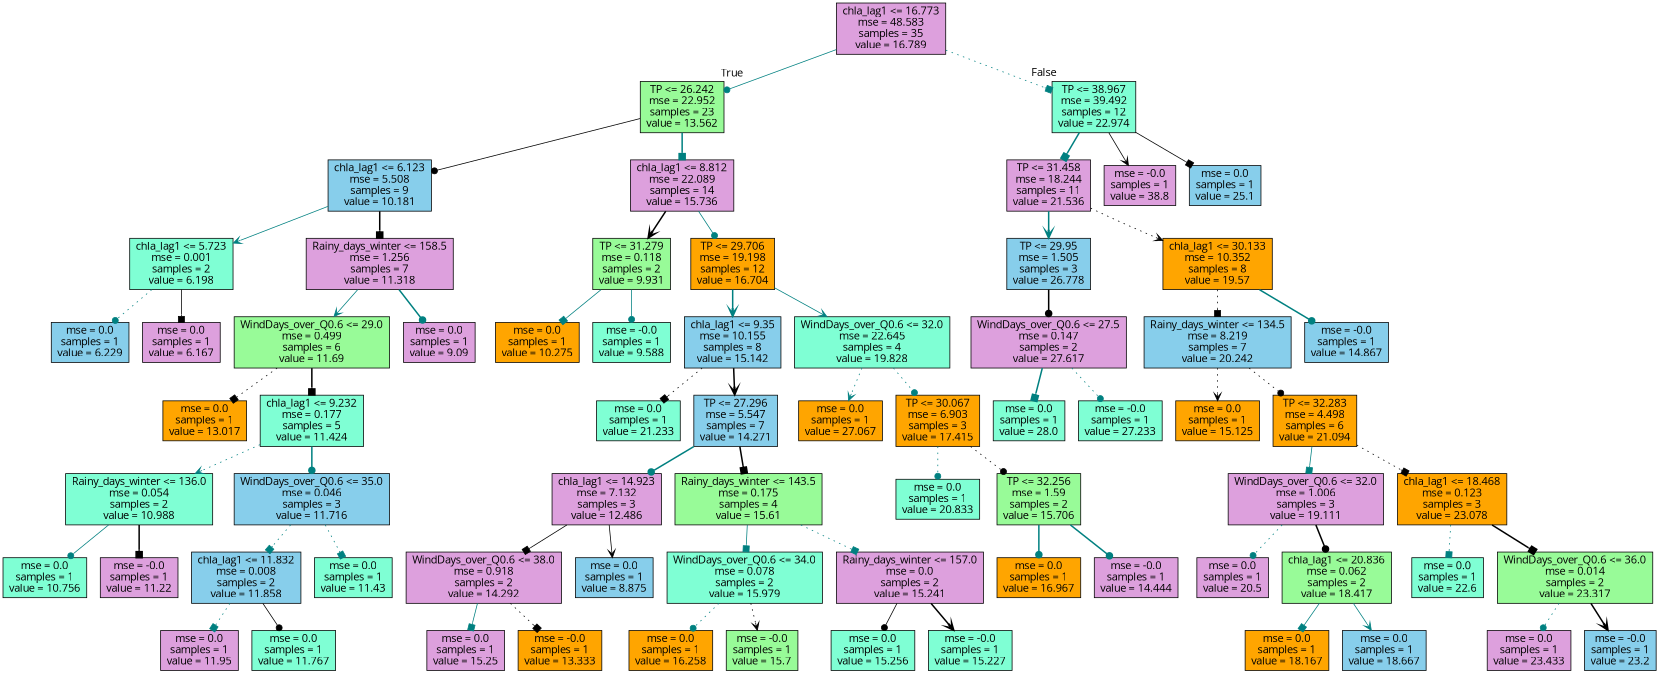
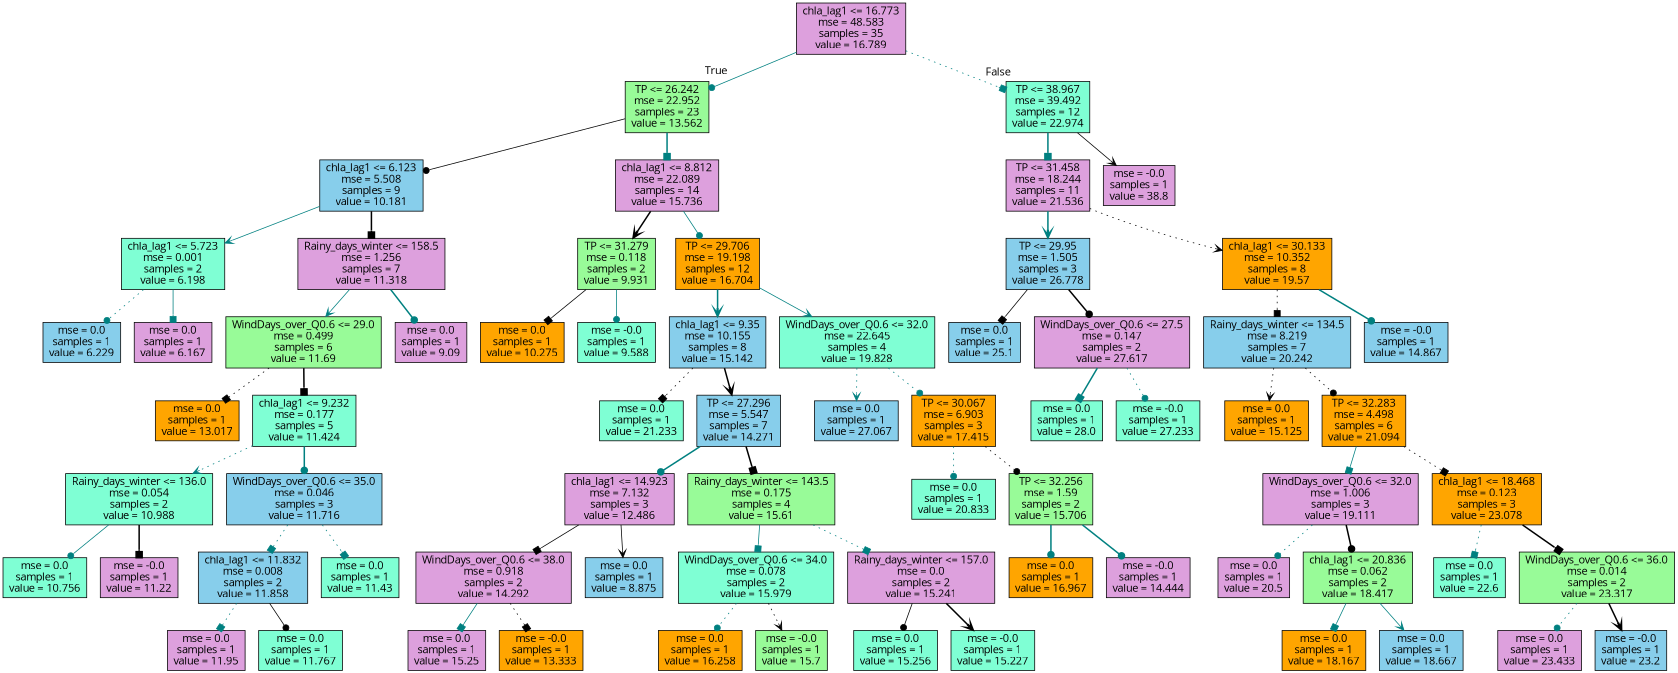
edge "TP <= 38.967 mse = 39.492 samples = 12 value = 22.974" -> "mse = 0.0 samples = 1 value = 25.1": now "TP <= 29.95 mse = 1.505 samples = 3 value = 26.778" -> "mse = 0.0 samples = 1 value = 25.1"
edge "chla_lag1 <= 5.723 mse = 0.001 samples = 2 value = 6.198" -> "mse = 0.0 samples = 1 value = 6.167": color black -> teal
edge "TP <= 31.279 mse = 0.118 samples = 2 value = 9.931" -> "mse = 0.0 samples = 1 value = 10.275": color teal -> black
node "mse = 0.0 samples = 1 value = 27.067": fillcolor orange -> skyblue
